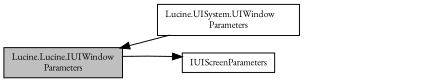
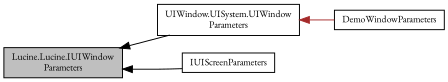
node "Lucine.UISystem.UIWindow Parameters": label "Lucine.UISystem.UIWindow Parameters" -> "UIWindow.UISystem.UIWindow Parameters"
node "DemoWindowParameters": added
edge "Lucine.Lucine.IUIWindow Parameters" -> "IUIScreenParameters": reversed
